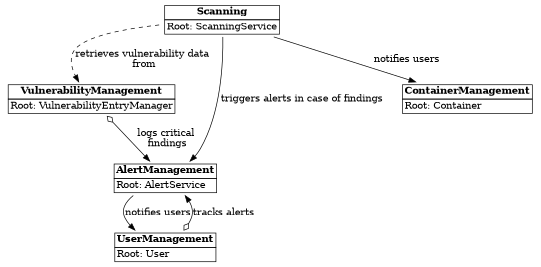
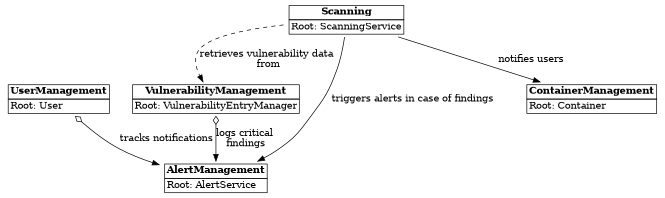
edge "AlertManagement" -> "UserManagement": removed, label "notifies users"
edge "AlertManagement" -- "UserManagement": label "tracks alerts" -> "tracks notifications"
